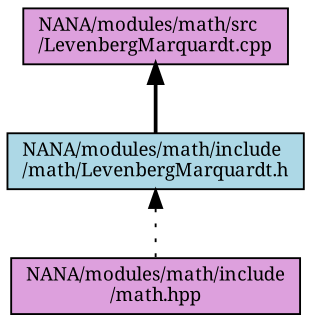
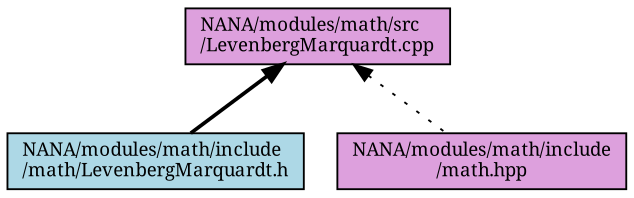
edge "NANA/modules/math/include /math.hpp" -> "NANA/modules/math/include /math/LevenbergMarquardt.h": now "NANA/modules/math/include /math.hpp" -> "NANA/modules/math/src /LevenbergMarquardt.cpp"
